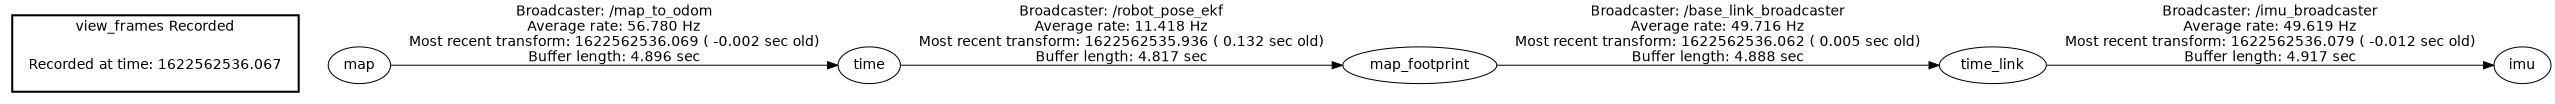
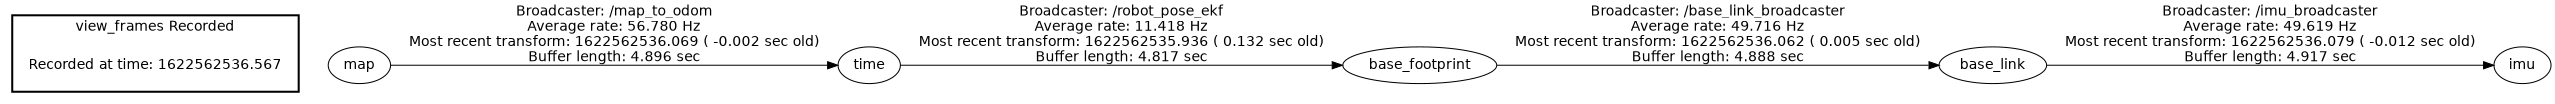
node "Recorded at time: 1622562536.067": label "Recorded at time: 1622562536.067" -> "Recorded at time: 1622562536.567"
node "map_footprint": label "map_footprint" -> "base_footprint"
node "time_link": label "time_link" -> "base_link"
